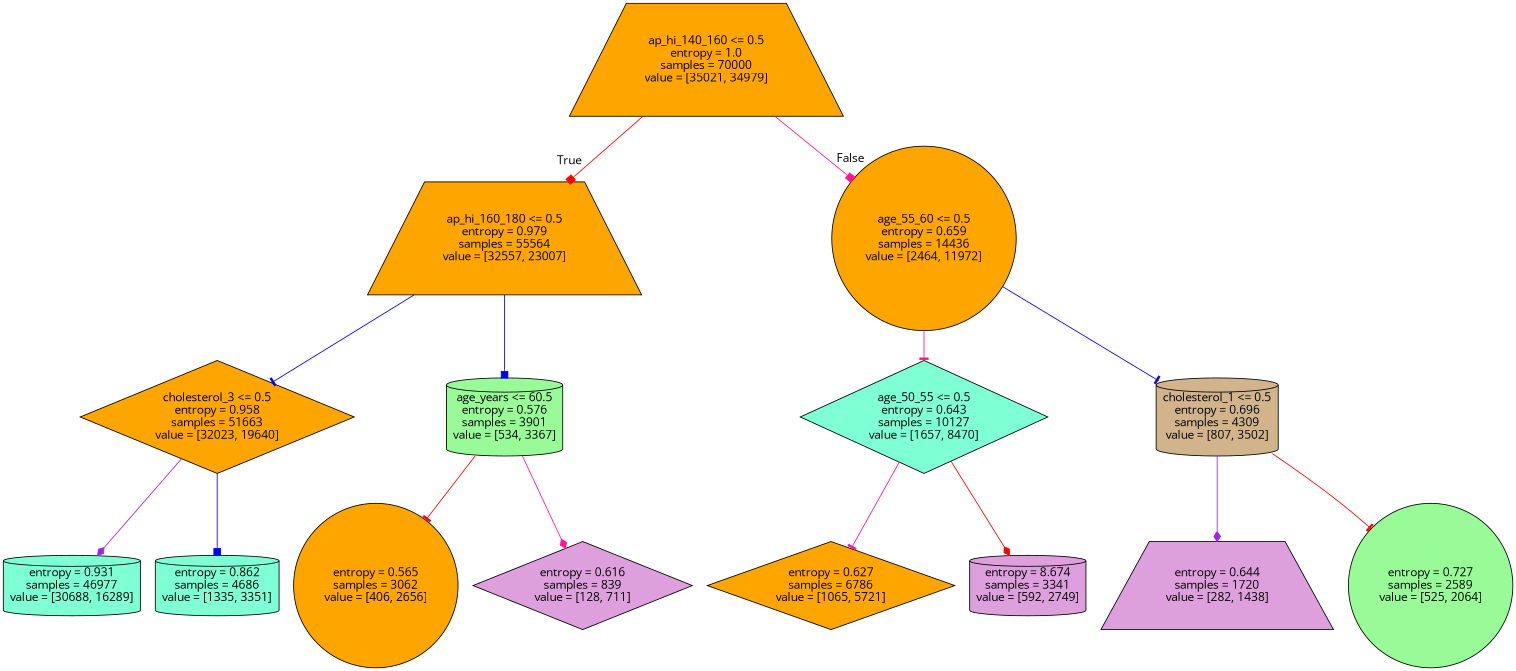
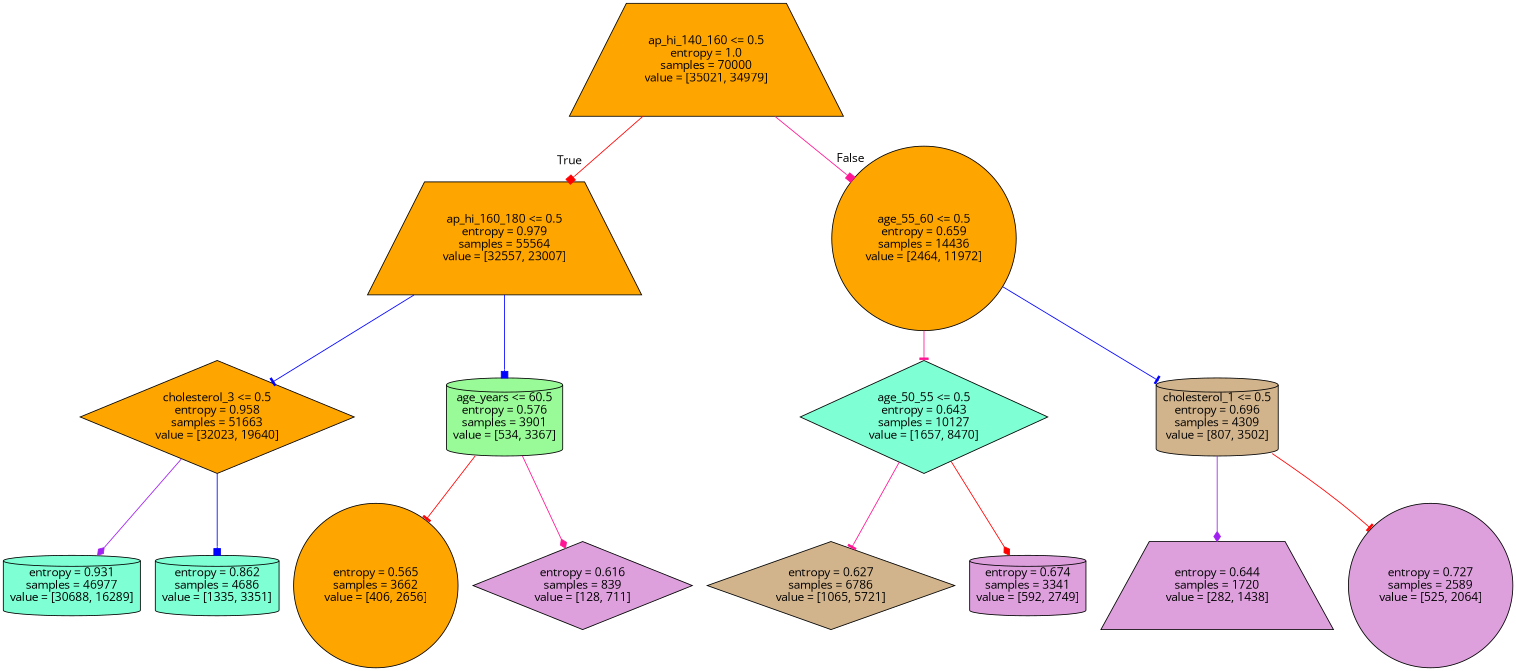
node "entropy = 0.565 samples = 3062 value = [406, 2656]": label "entropy = 0.565 samples = 3062 value = [406, 2656]" -> "entropy = 0.565 samples = 3662 value = [406, 2656]"
node "entropy = 0.627 samples = 6786 value = [1065, 5721]": fillcolor orange -> tan
node "entropy = 8.674 samples = 3341 value = [592, 2749]": label "entropy = 8.674 samples = 3341 value = [592, 2749]" -> "entropy = 0.674 samples = 3341 value = [592, 2749]"
node "entropy = 0.727 samples = 2589 value = [525, 2064]": fillcolor palegreen -> plum
